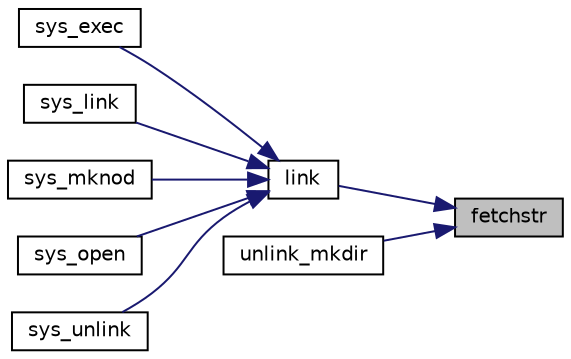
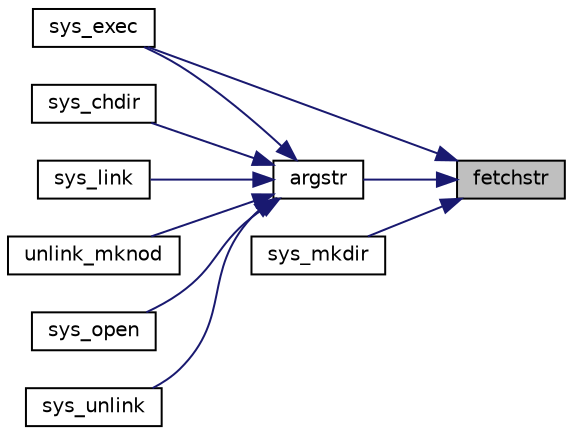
edge "sys_exec" -> "fetchstr": added
node "sys_chdir": added
node "sys_mknod": label "sys_mknod" -> "unlink_mknod"
node "link": label "link" -> "argstr"
node "unlink_mkdir": label "unlink_mkdir" -> "sys_mkdir"
